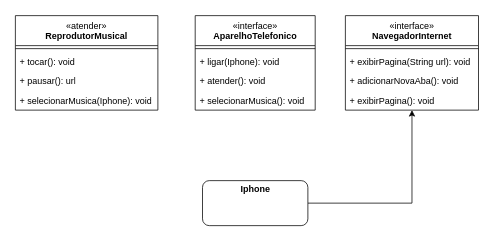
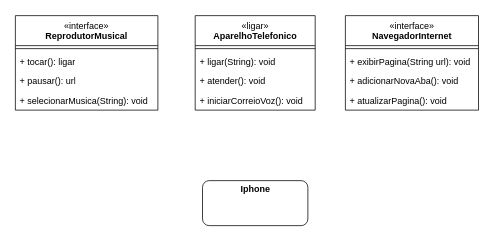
node "«atender» ReprodutorMusical": label "«atender» ReprodutorMusical" -> "«interface» ReprodutorMusical"
node "«interface» AparelhoTelefonico": label "«interface» AparelhoTelefonico" -> "«ligar» AparelhoTelefonico"
node "+ tocar(): void": label "+ tocar(): void" -> "+ tocar(): ligar"
node "+ ligar(Iphone): void": label "+ ligar(Iphone): void" -> "+ ligar(String): void"
node "+ exibirPagina(): void": label "+ exibirPagina(): void" -> "+ atualizarPagina(): void"
node "+ selecionarMusica(Iphone): void": label "+ selecionarMusica(Iphone): void" -> "+ selecionarMusica(String): void"
node "+ selecionarMusica(): void": label "+ selecionarMusica(): void" -> "+ iniciarCorreioVoz(): void"
edge "Iphone" -> "«interface» NavegadorInternet": removed
